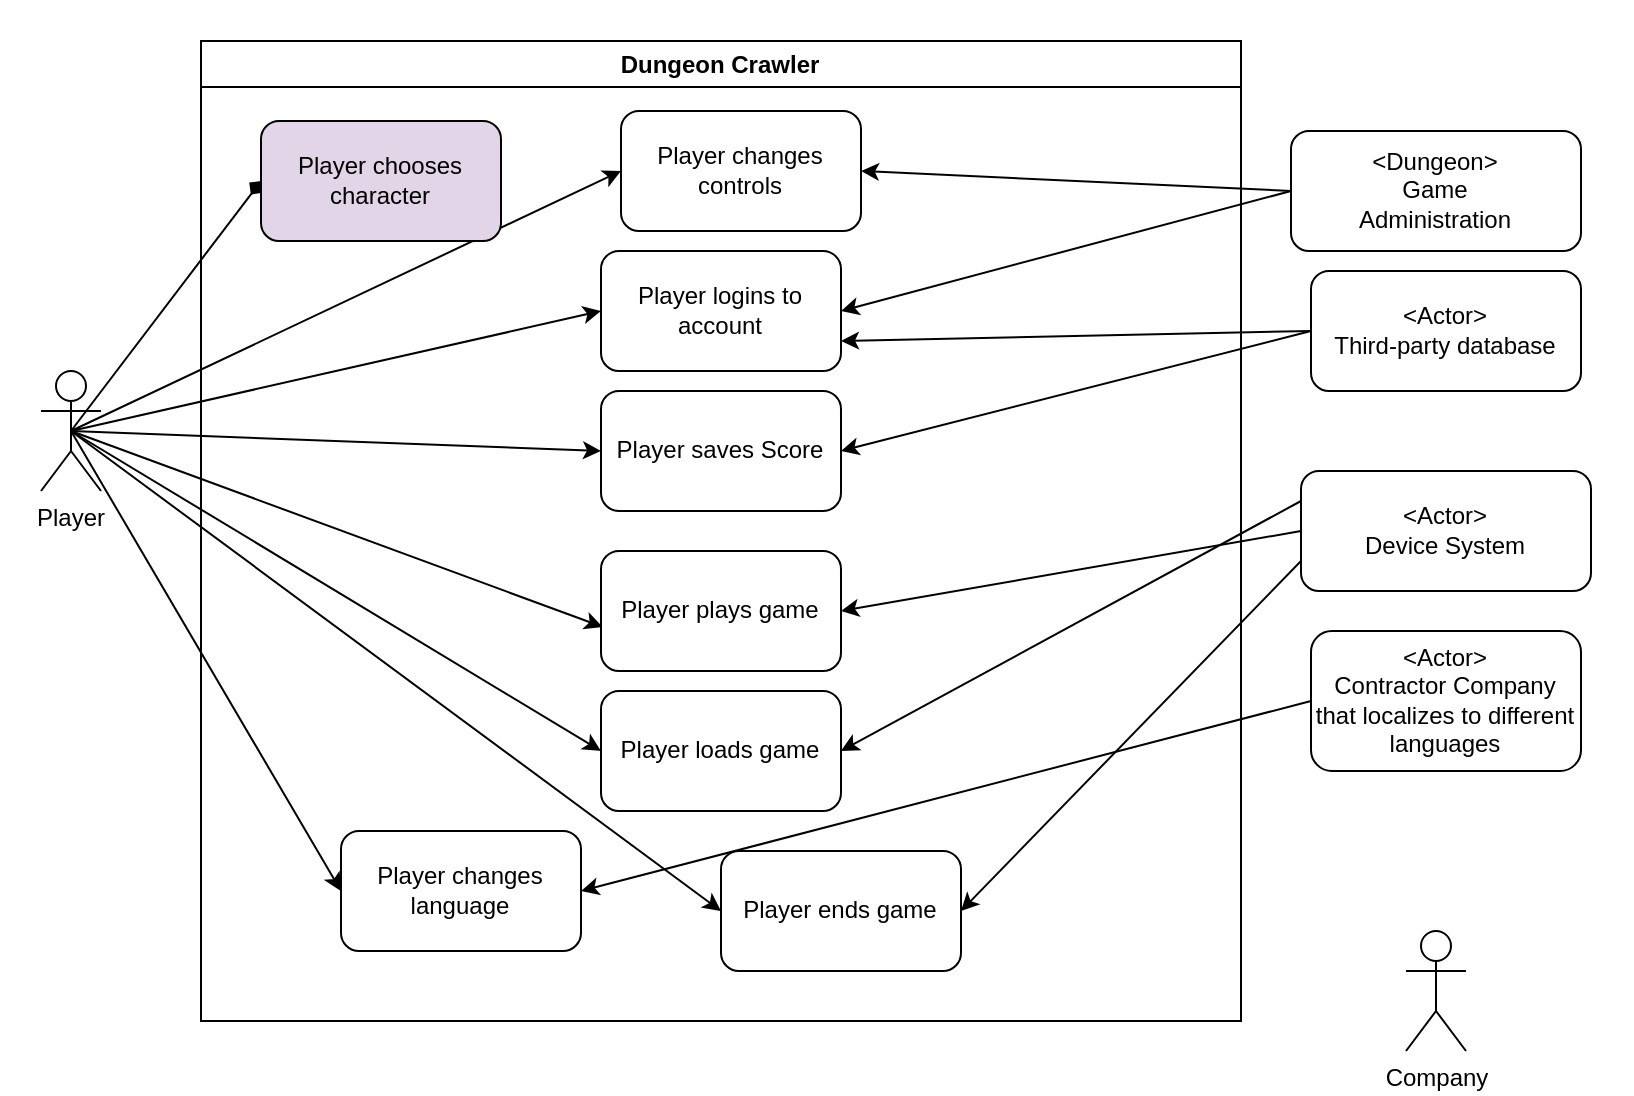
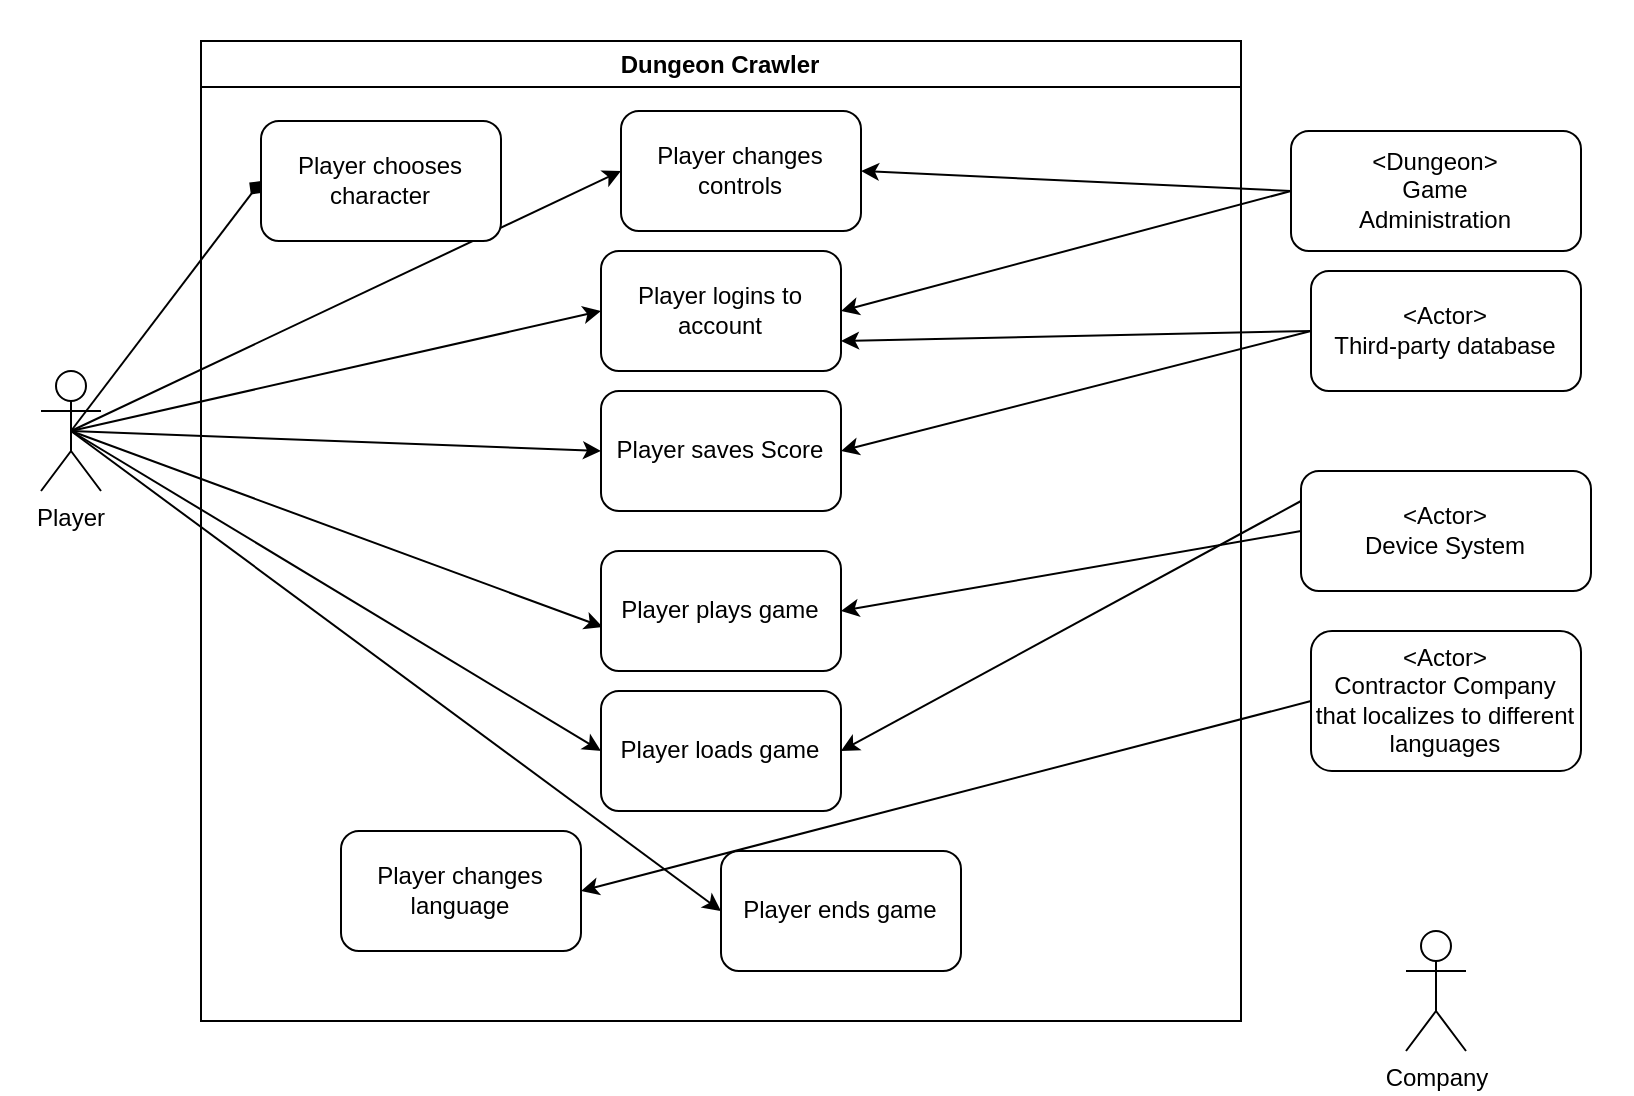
node "Player chooses character": fillcolor #e1d5e7 -> #ffffff
edge "Player" -> "Player changes language": removed
edge "<Actor> Device System" -> "Player ends game": removed
